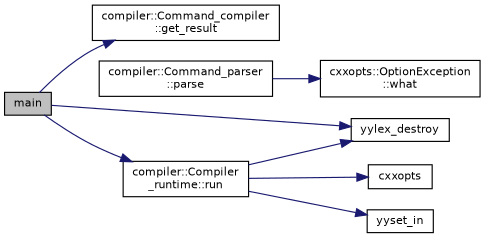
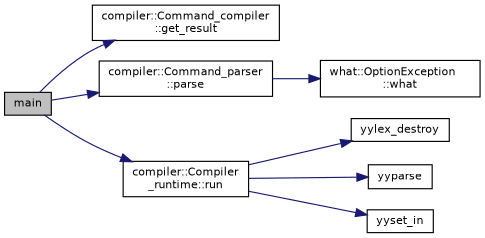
node "cxxopts::OptionException ::what": label "cxxopts::OptionException ::what" -> "what::OptionException ::what"
edge "main" -> "yylex_destroy": now "main" -> "compiler::Command_parser ::parse"
node "cxxopts": label "cxxopts" -> "yyparse"
